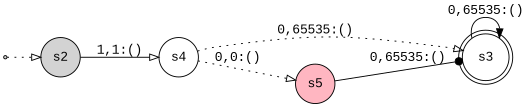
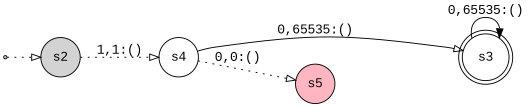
edge "s4" -> "s3": style dotted -> solid
edge "s2" -> "s4": style solid -> dotted
edge "s5" -> "s3": removed, label "0,65535:()"
